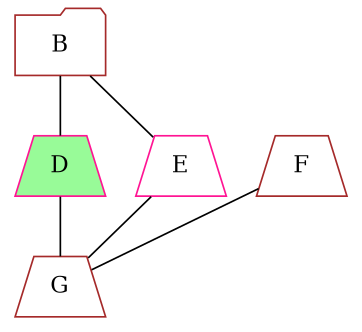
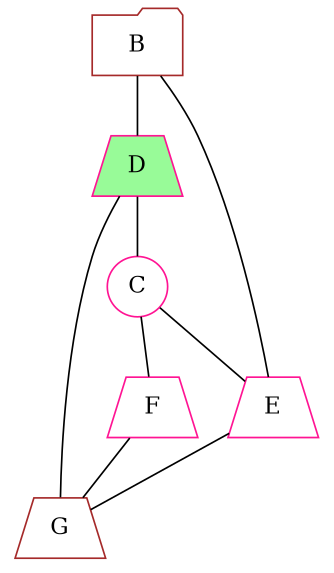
node "F": color brown -> deeppink
node "C": added
